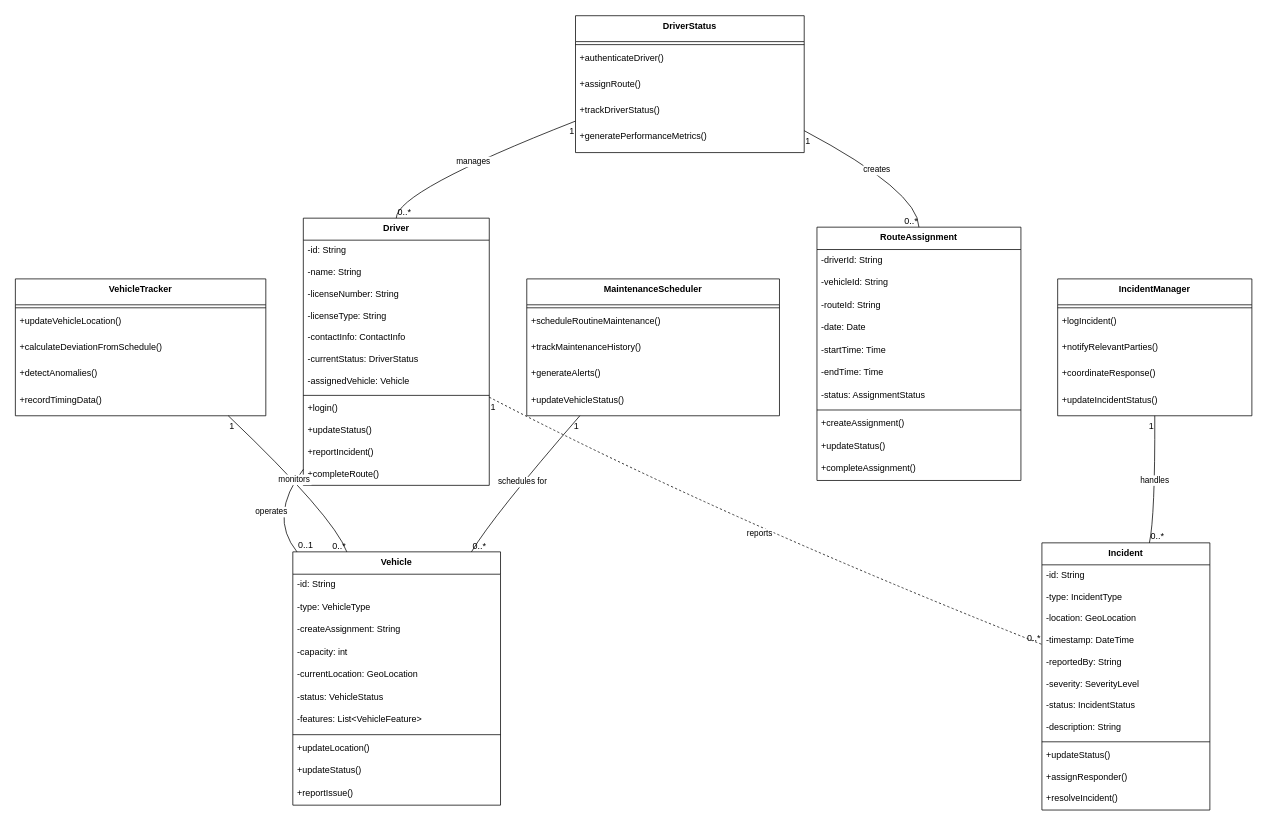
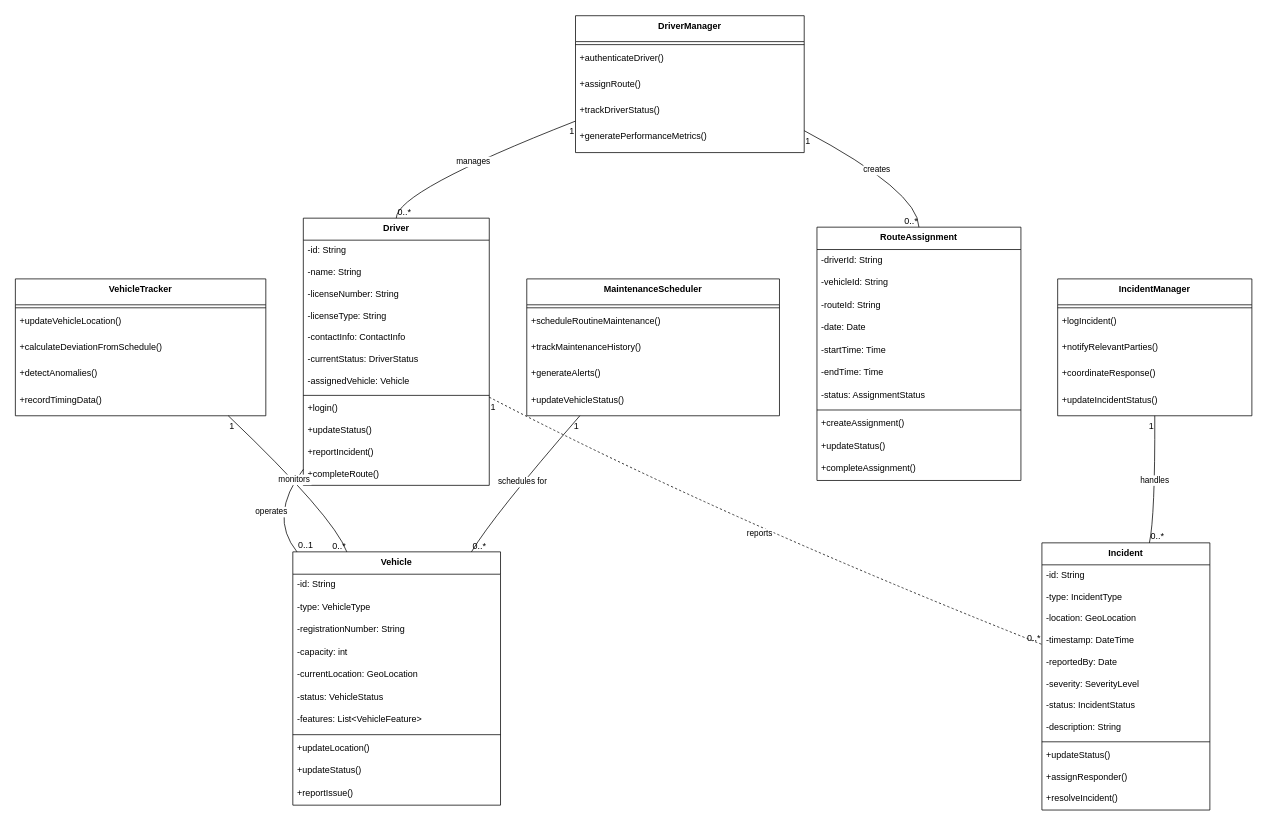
node "DriverStatus": label "DriverStatus" -> "DriverManager"
node "-createAssignment: String": label "-createAssignment: String" -> "-registrationNumber: String"
node "-reportedBy: String": label "-reportedBy: String" -> "-reportedBy: Date"
